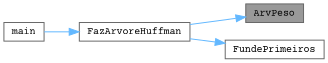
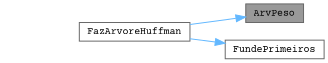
node "main": removed
